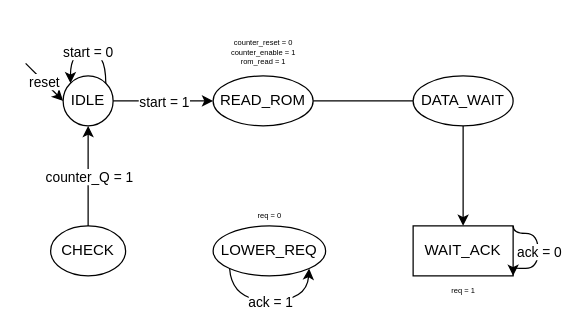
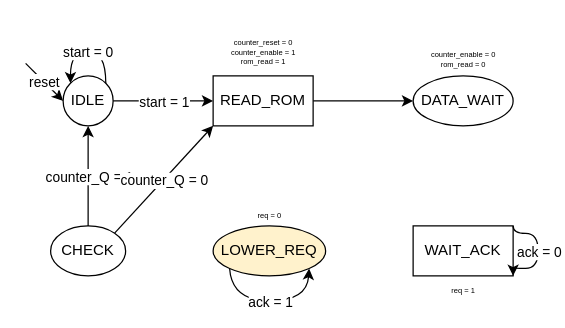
node "counter_enable = 0 rom_read = 0": added
node "READ_ROM": shape ellipse -> rectangle
edge "READ_ROM" -- "DATA_WAIT": arrowhead none -> classic
edge "DATA_WAIT" -> "WAIT_ACK": removed
edge "CHECK" -> "READ_ROM": added, label "counter_Q = 0"
node "LOWER_REQ": fillcolor #ffffff -> #fff2cc
